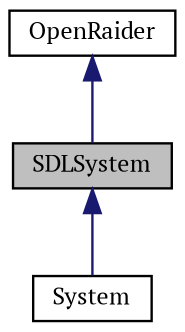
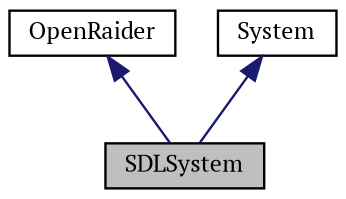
edge "System" -> "SDLSystem": reversed
